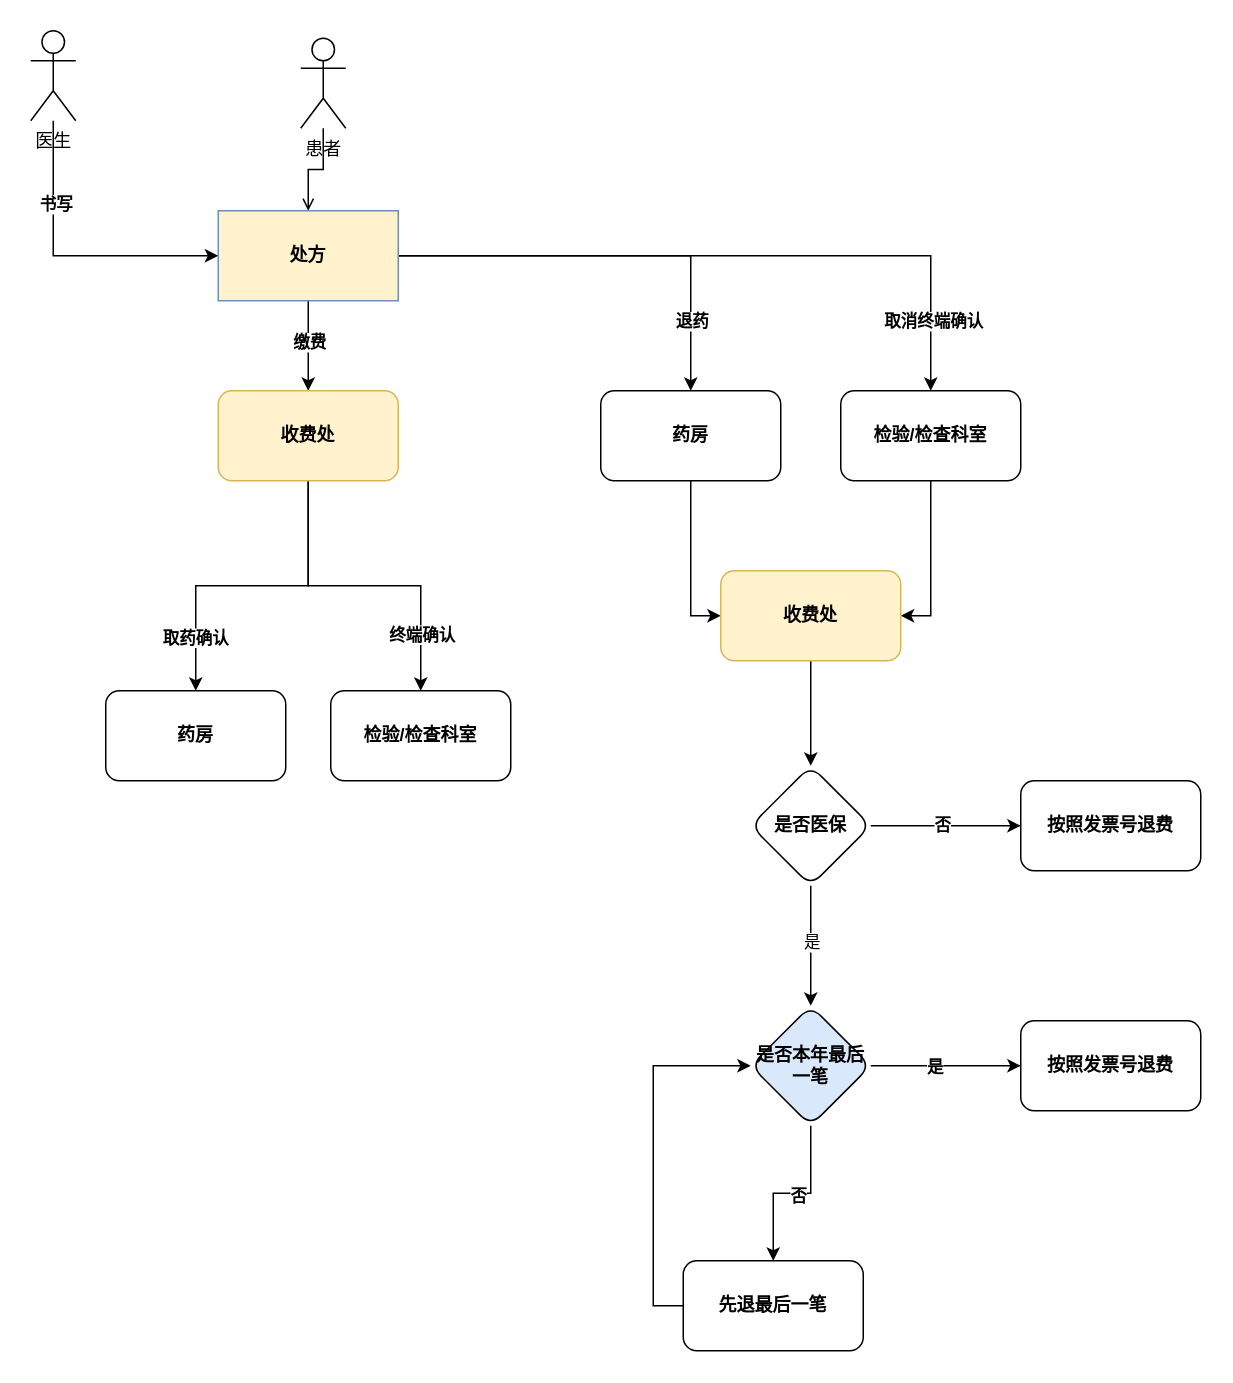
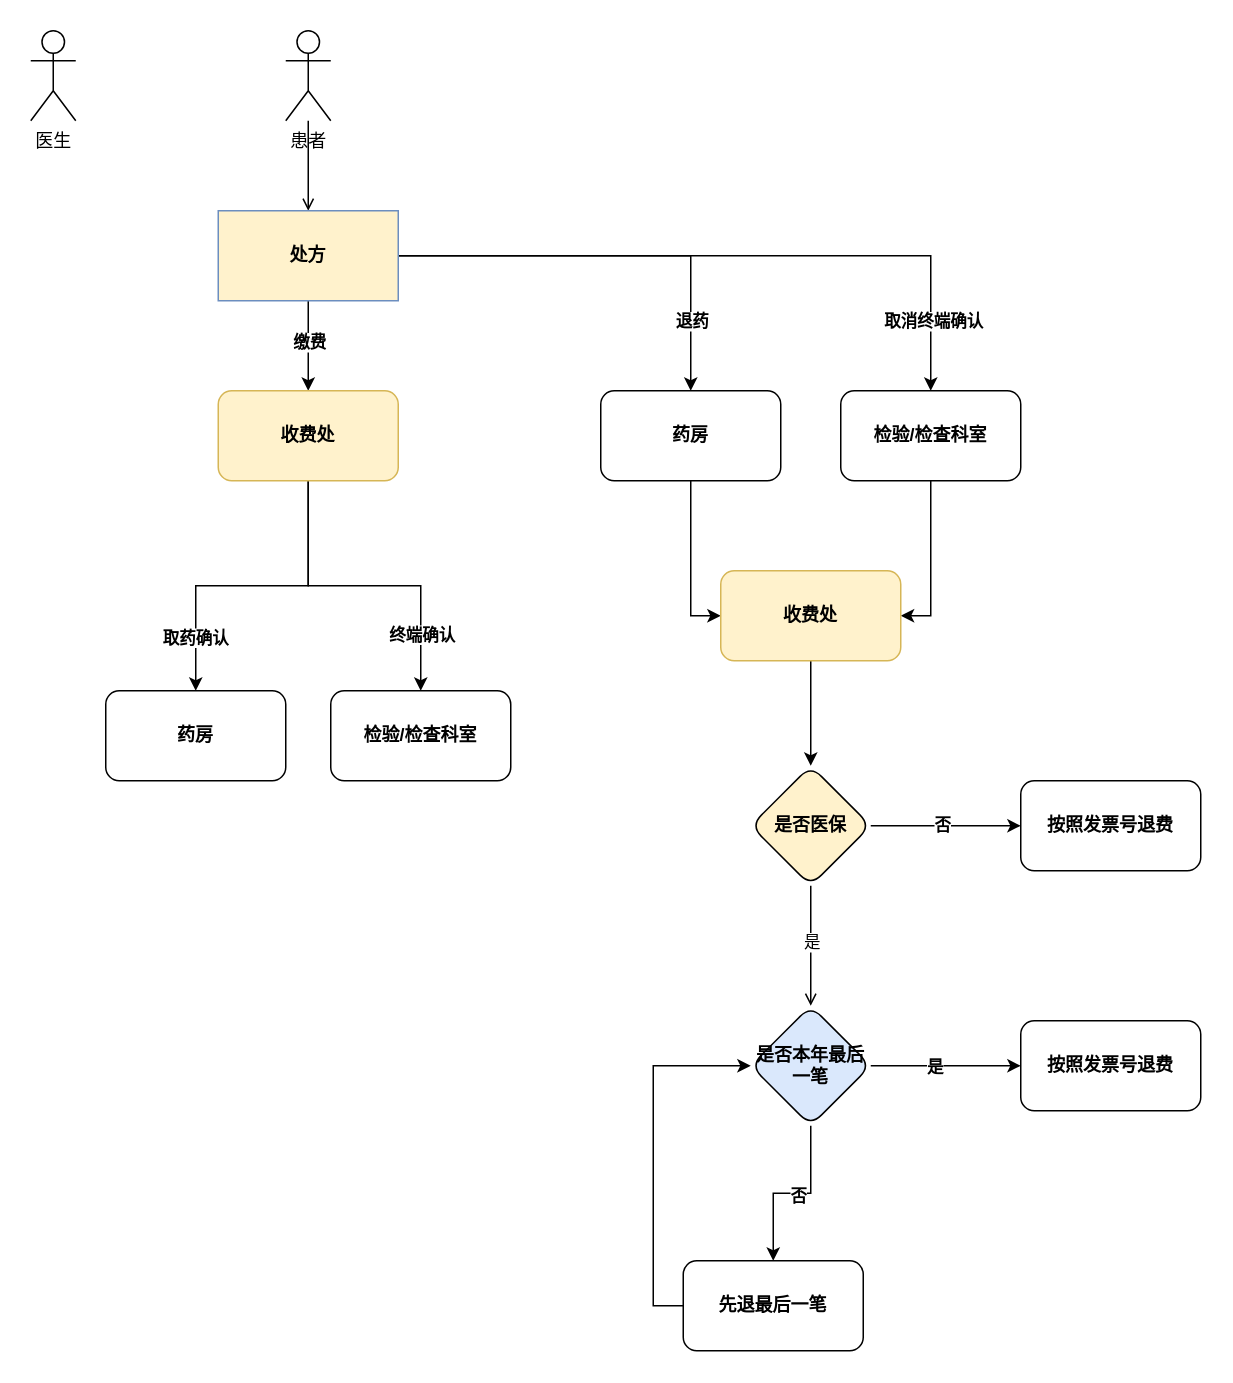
node "患者": moved (323, 83) -> (308, 76)
edge "医生" -> "处方": removed, label "书写"
node "是否医保": fillcolor #ffffff -> #fff2cc
edge "是否医保" -> "是否本年最后一笔": arrowhead classic -> open
